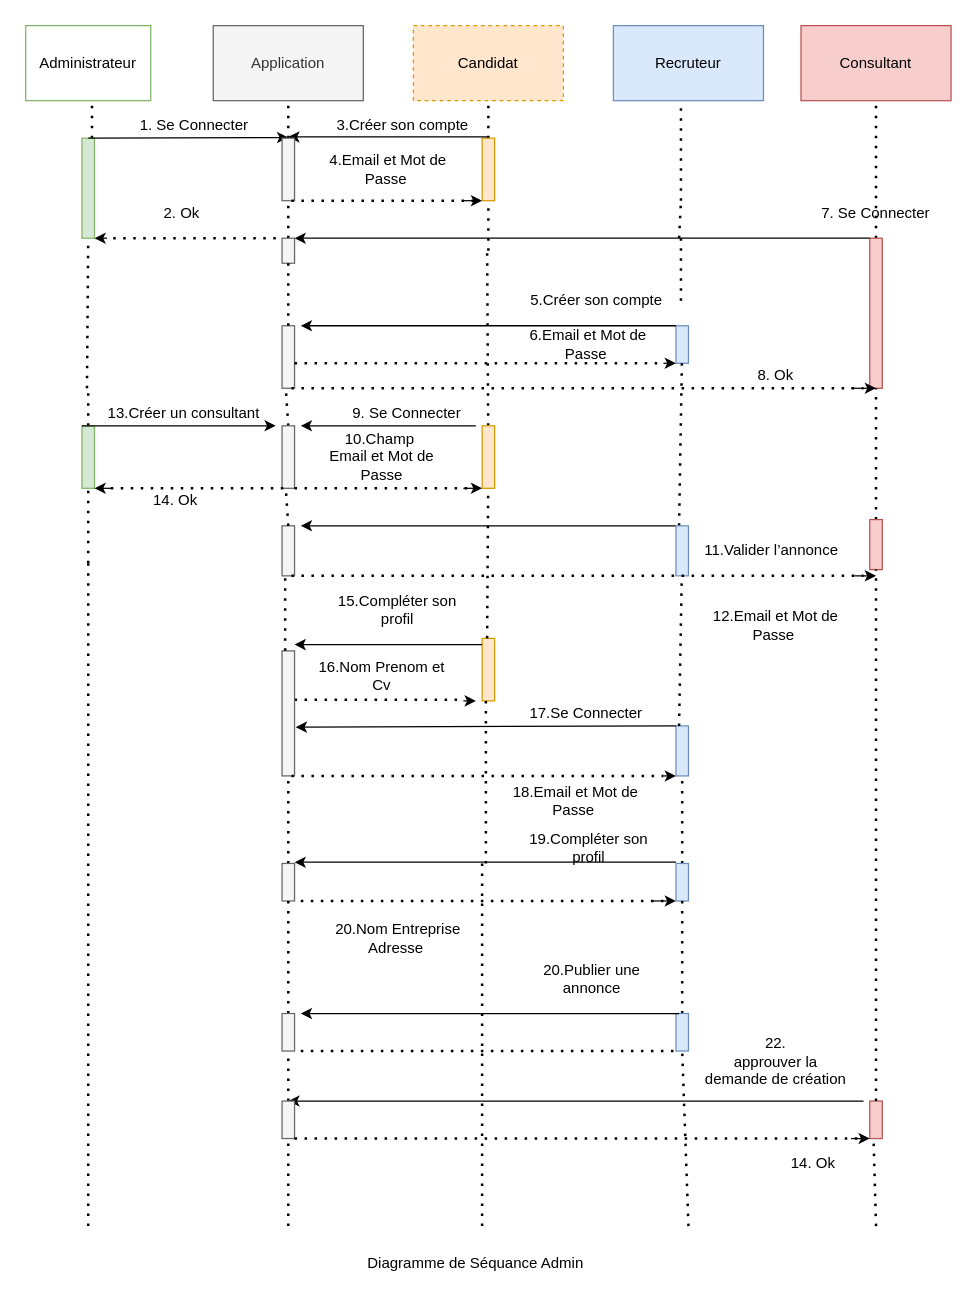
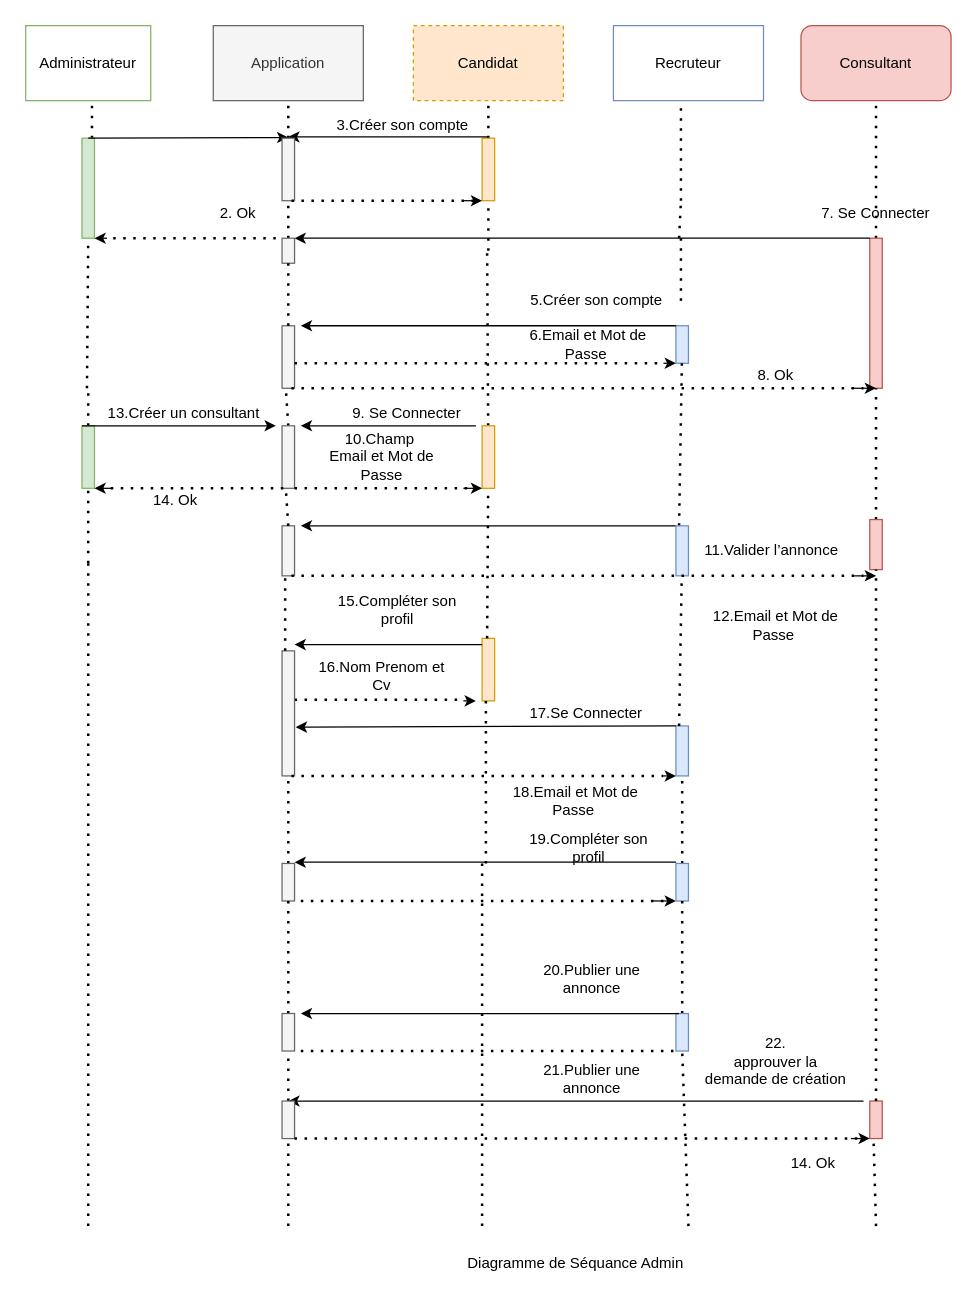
node "Recruteur": fillcolor #dae8fc -> #ffffff
node "Consultant": shape rectangle -> rounded rectangle
node "1. Se Connecter": removed
node "4.Email et Mot de Passe": removed
node "2. Ok": moved (182, 213) -> (238, 213)
node "20.Nom Entreprise Adresse": removed
node "21.Publier une annonce": added
node "Diagramme de Séquance Admin": moved (476, 1263) -> (576, 1263)
